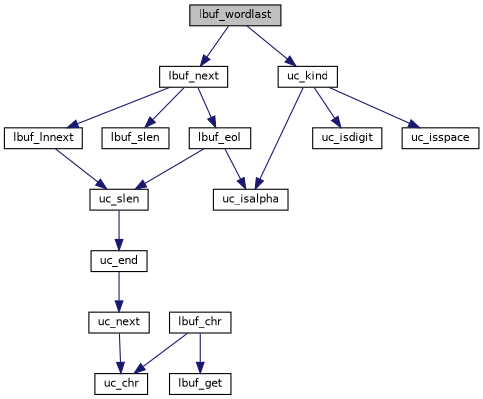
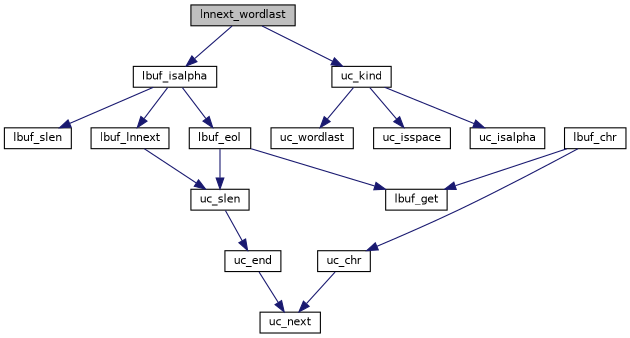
node "lbuf_wordlast": label "lbuf_wordlast" -> "lnnext_wordlast"
node "lbuf_next": label "lbuf_next" -> "lbuf_isalpha"
node "uc_isdigit": label "uc_isdigit" -> "uc_wordlast"
edge "lbuf_eol" -> "uc_isalpha": now "lbuf_eol" -> "lbuf_get"
edge "uc_next" -> "uc_chr": reversed
